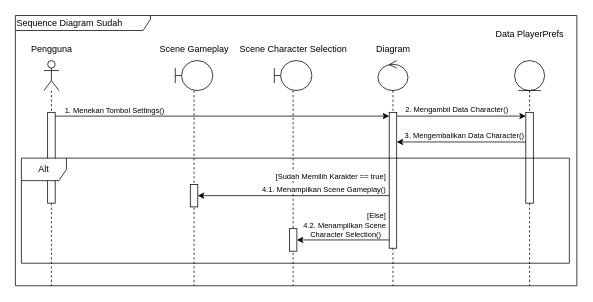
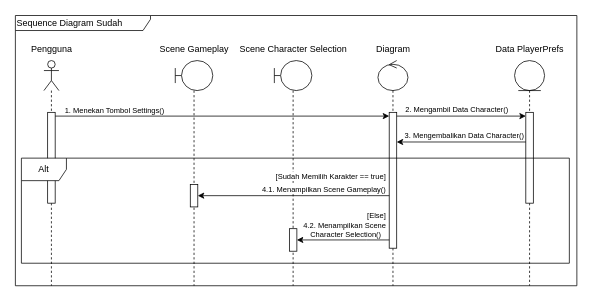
node "Data PlayerPrefs": moved (529, 34) -> (529, 49)
